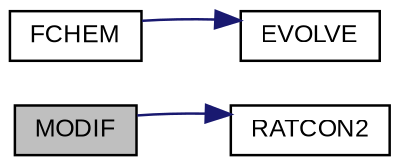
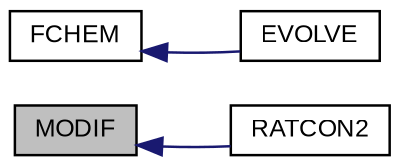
edge "FCHEM" -> "EVOLVE": reversed
edge "MODIF" -> "RATCON2": reversed
